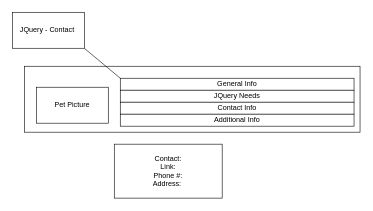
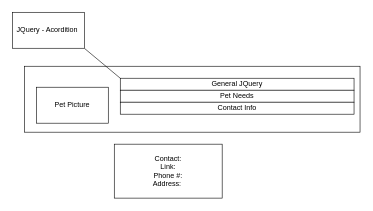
node "JQuery - Contact": label "JQuery - Contact" -> "JQuery - Acordition"
node "General Info": label "General Info" -> "General JQuery"
node "JQuery Needs": label "JQuery Needs" -> "Pet Needs"
node "Additional Info": removed
